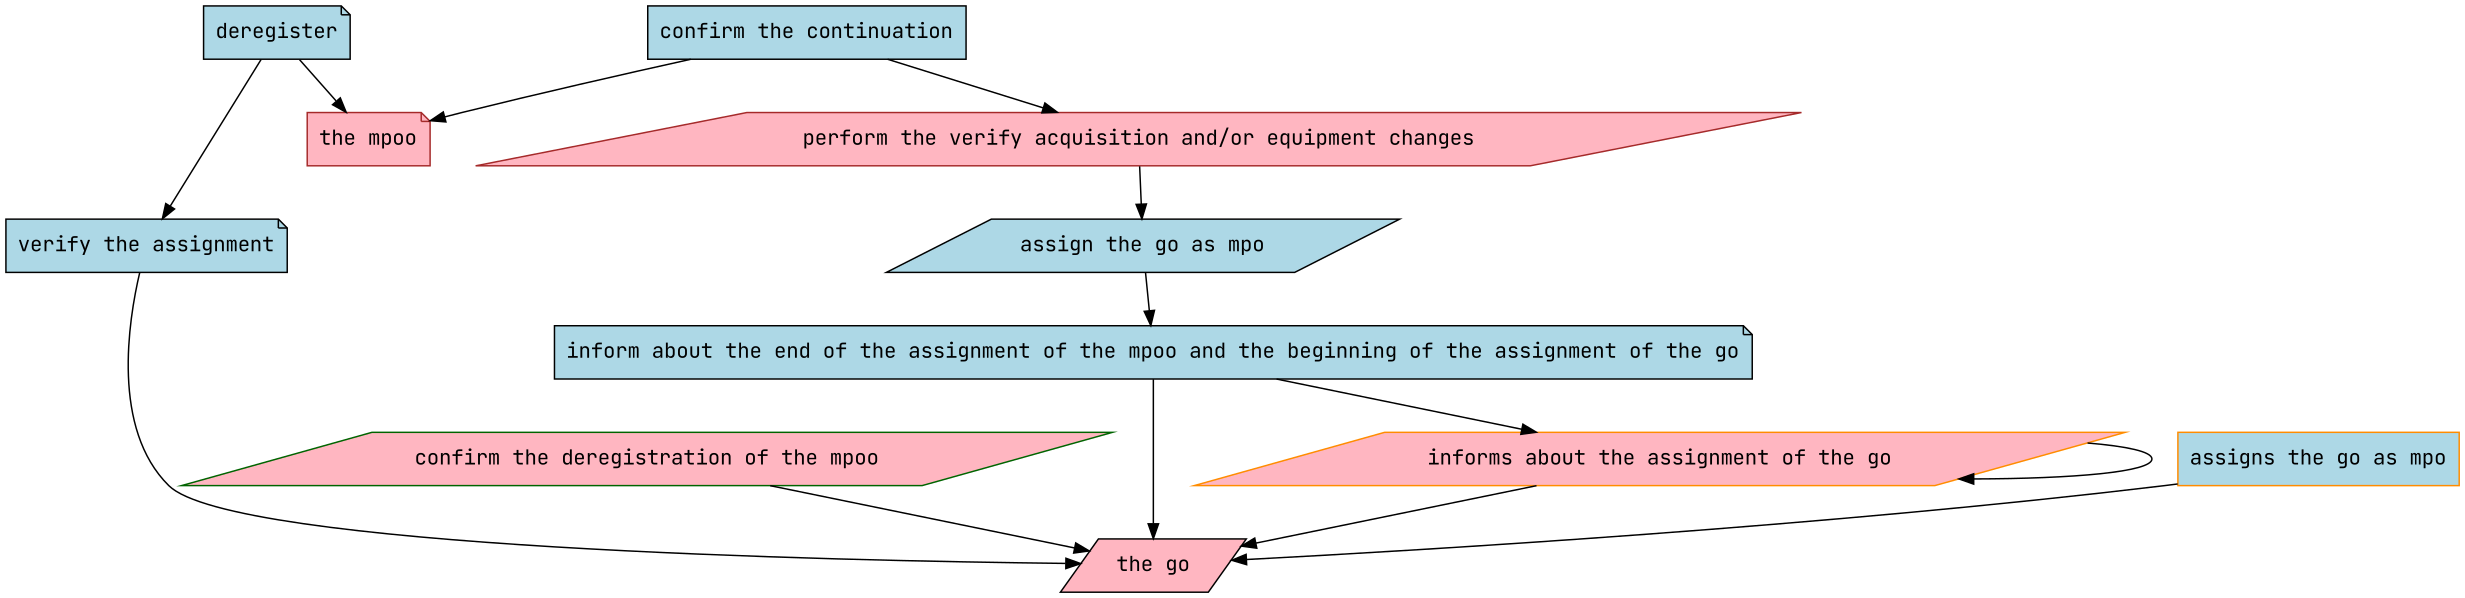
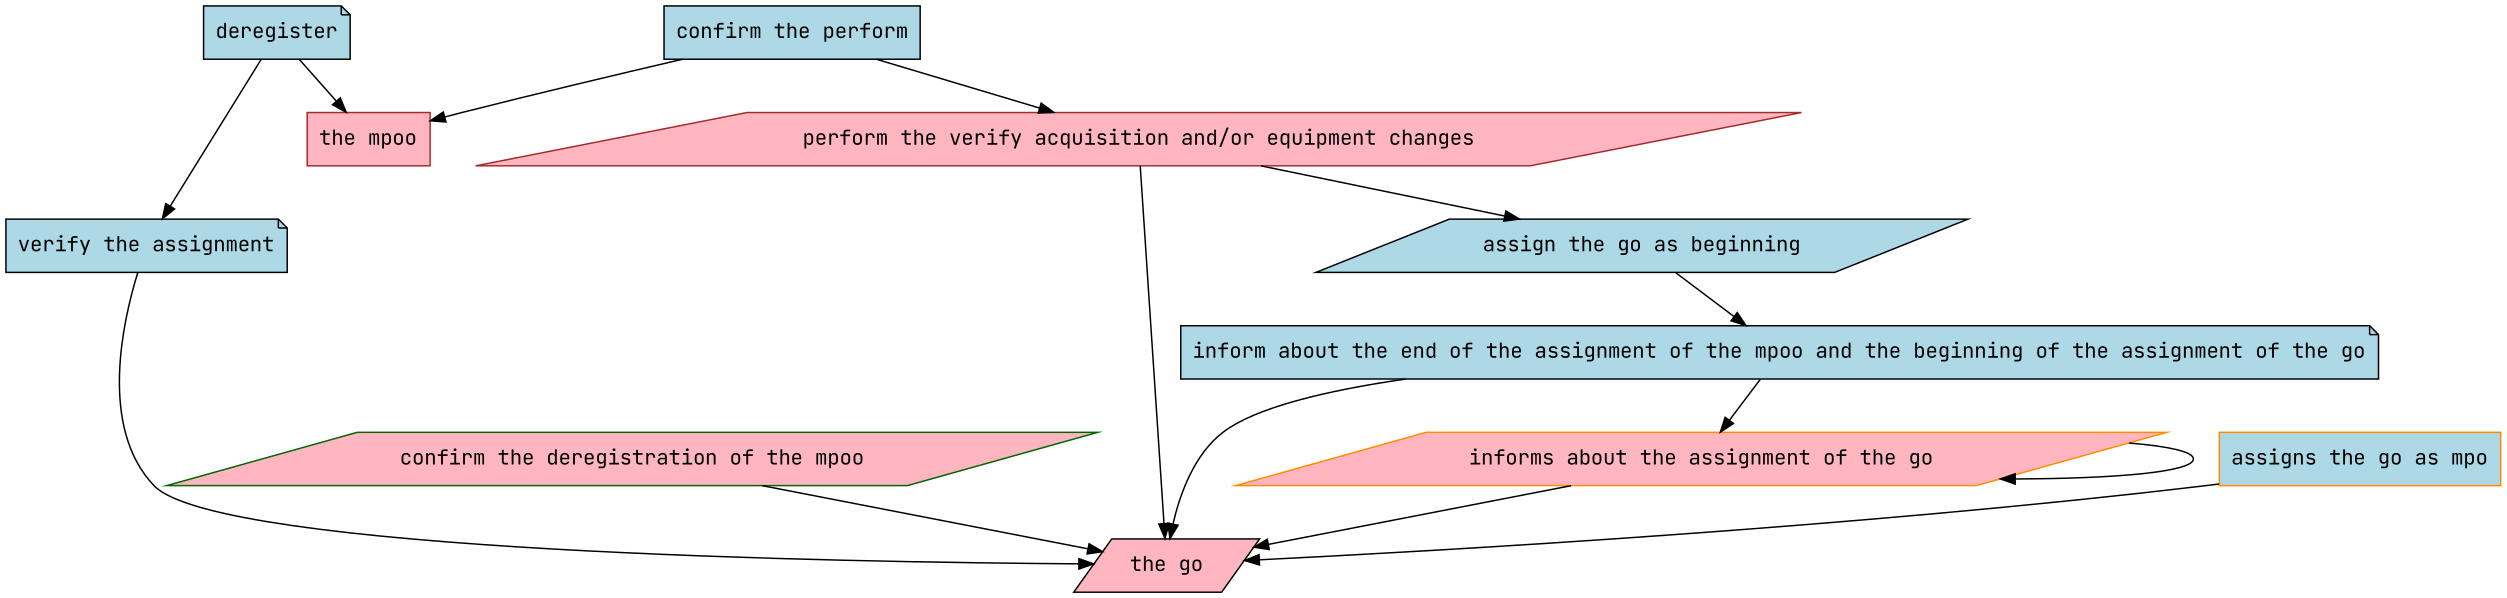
node "confirm the continuation": label "confirm the continuation" -> "confirm the perform"
node "the mpoo": shape note -> box
node "assign the go as mpo": label "assign the go as mpo" -> "assign the go as beginning"
edge "perform the verify acquisition and/or equipment changes" -> "the go": added
